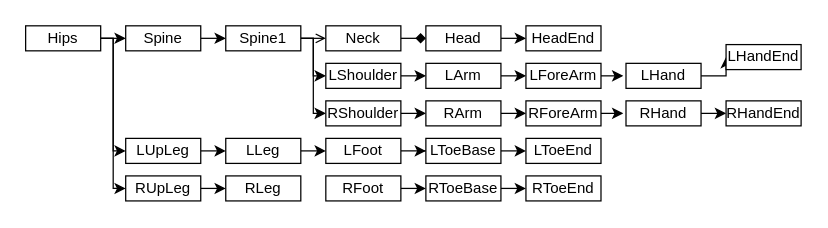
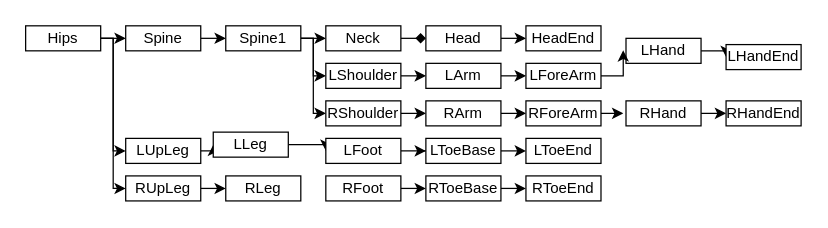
edge "Spine1" -> "Neck": arrowhead open -> classic
node "LHand": moved (663, 76) -> (663, 51)
node "LLeg": moved (263, 151) -> (251, 144)
